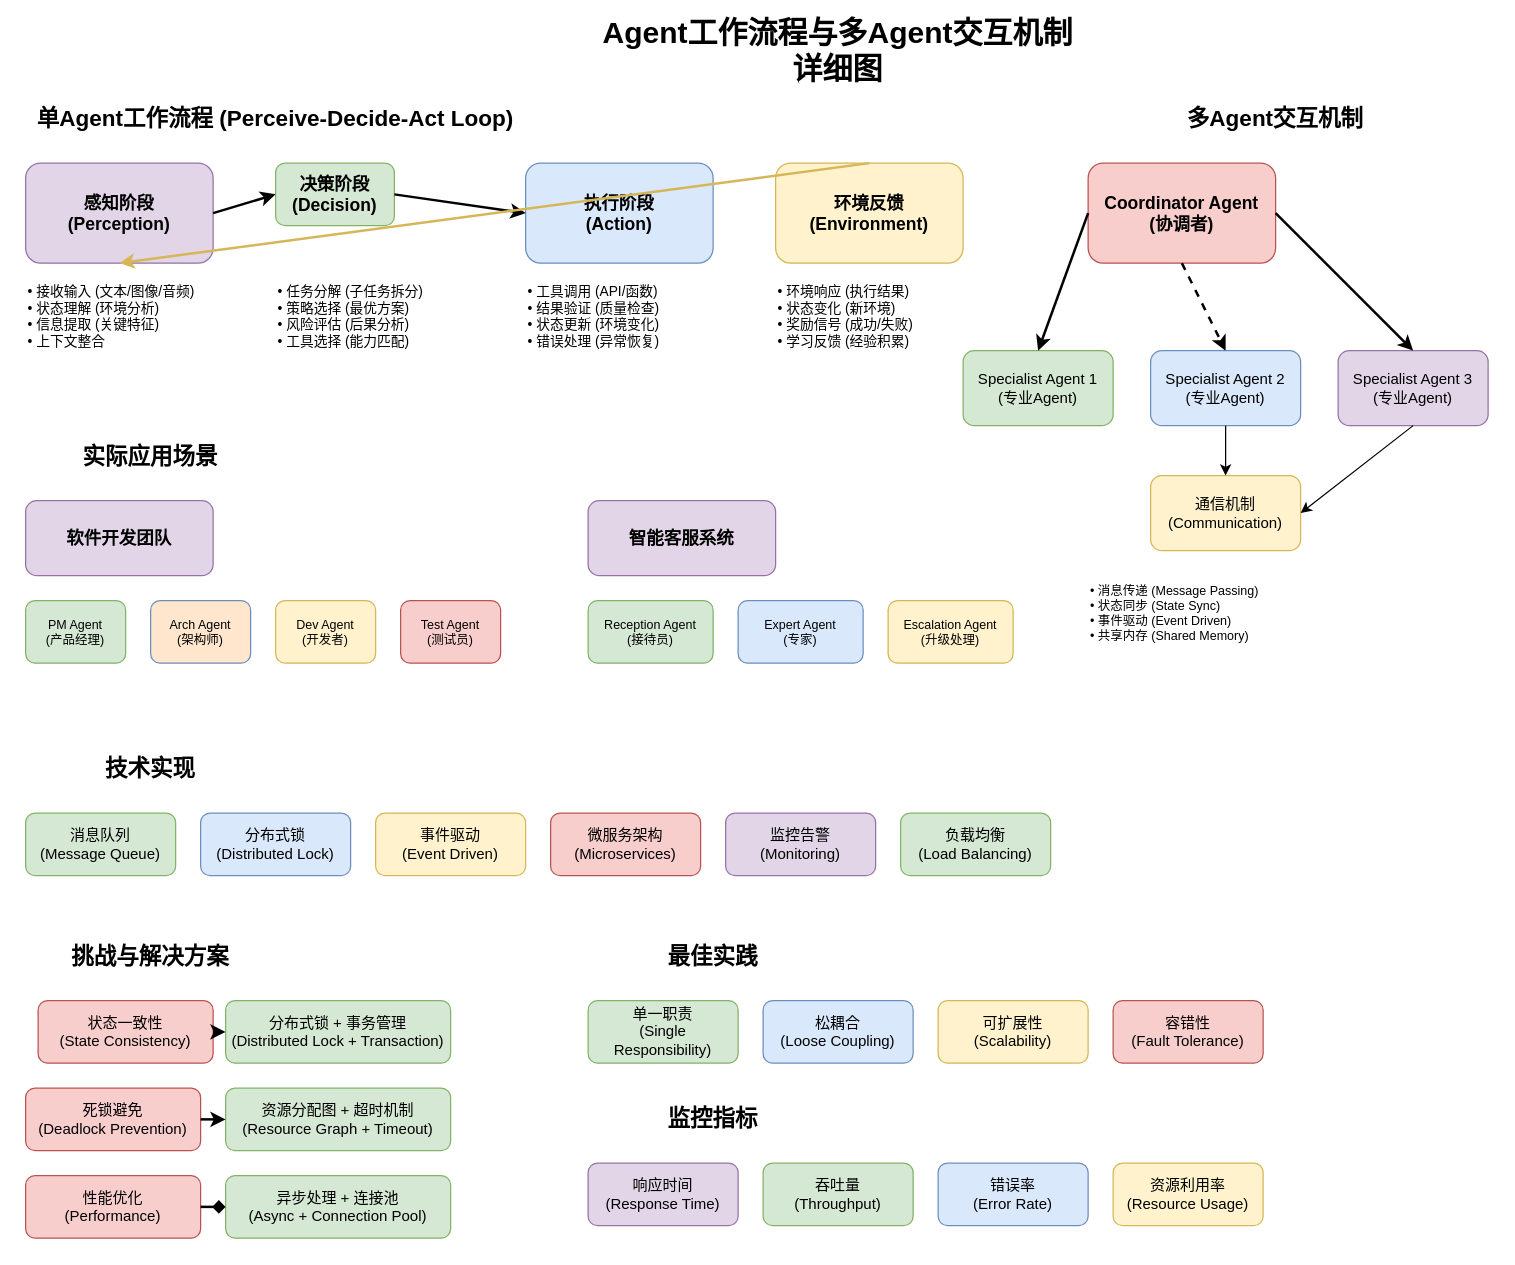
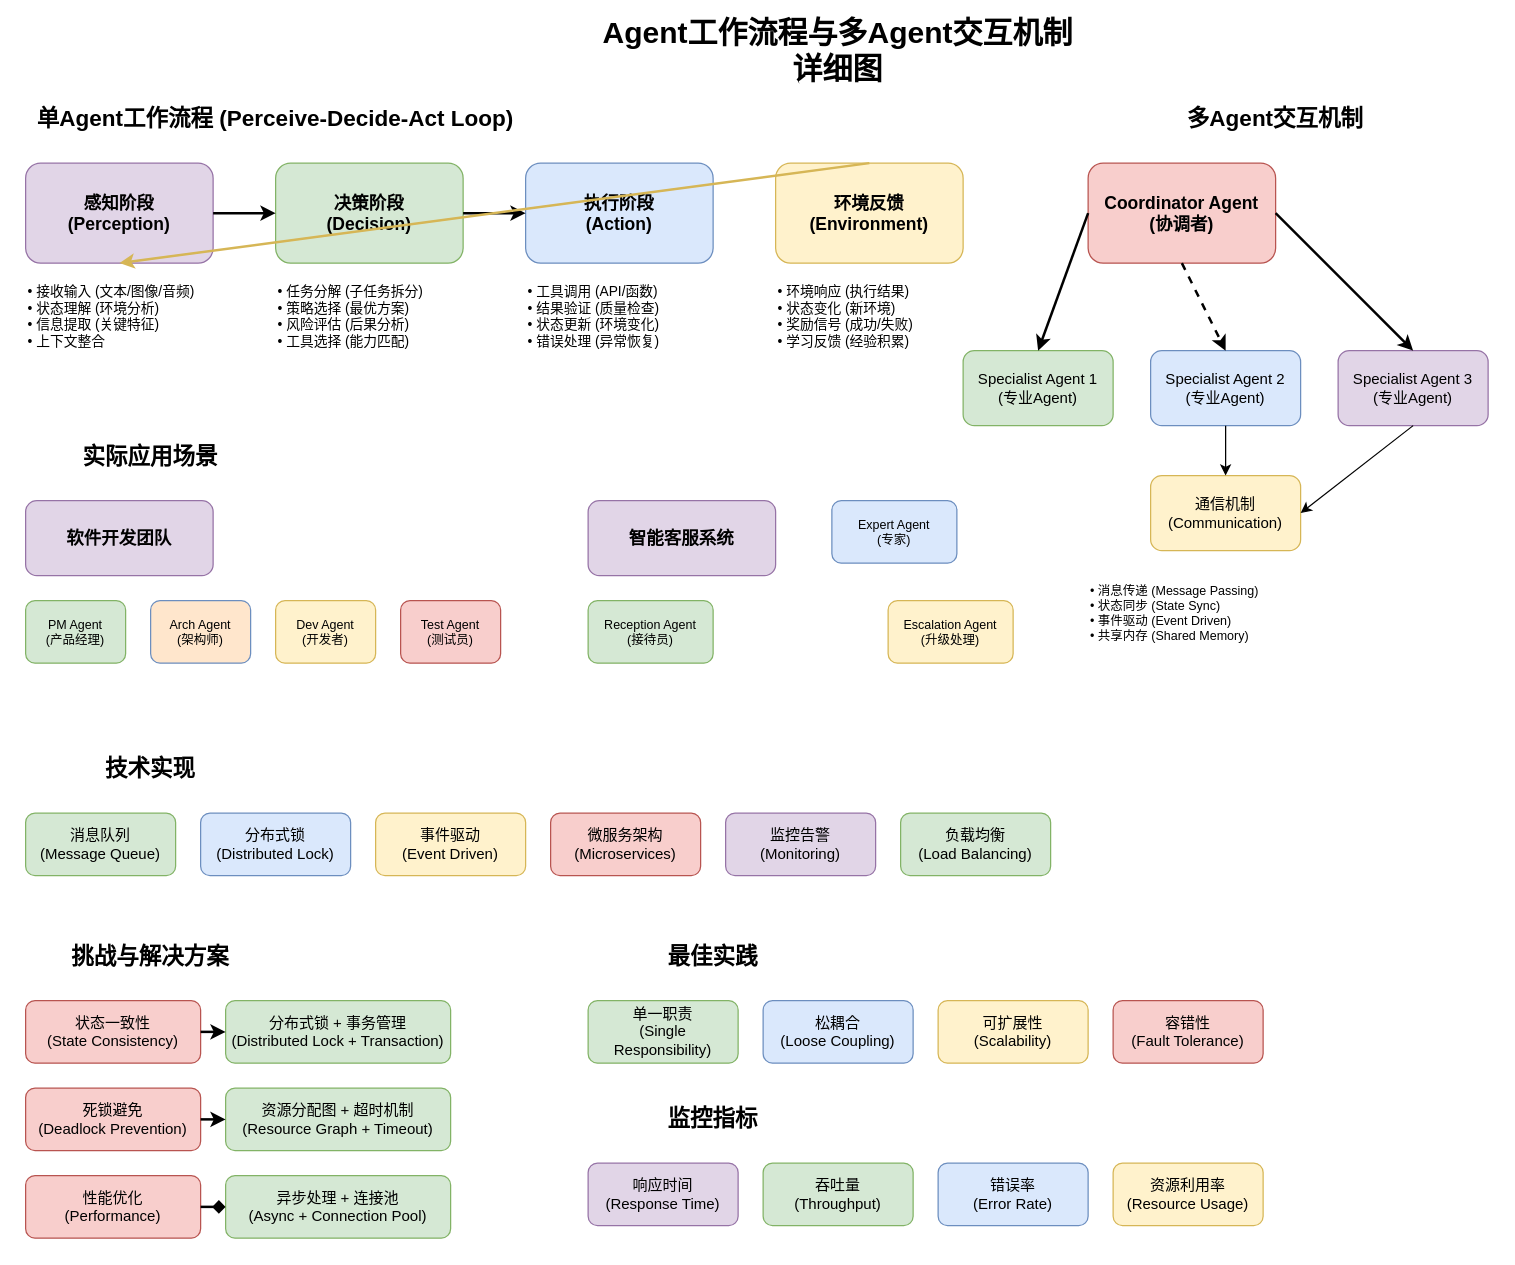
node "决策阶段 (Decision)": size 119x63 -> 188x100
node "Expert Agent (专家)": moved (801, 632) -> (894, 532)
node "状态一致性 (State Consistency)": moved (126, 1032) -> (113, 1032)
